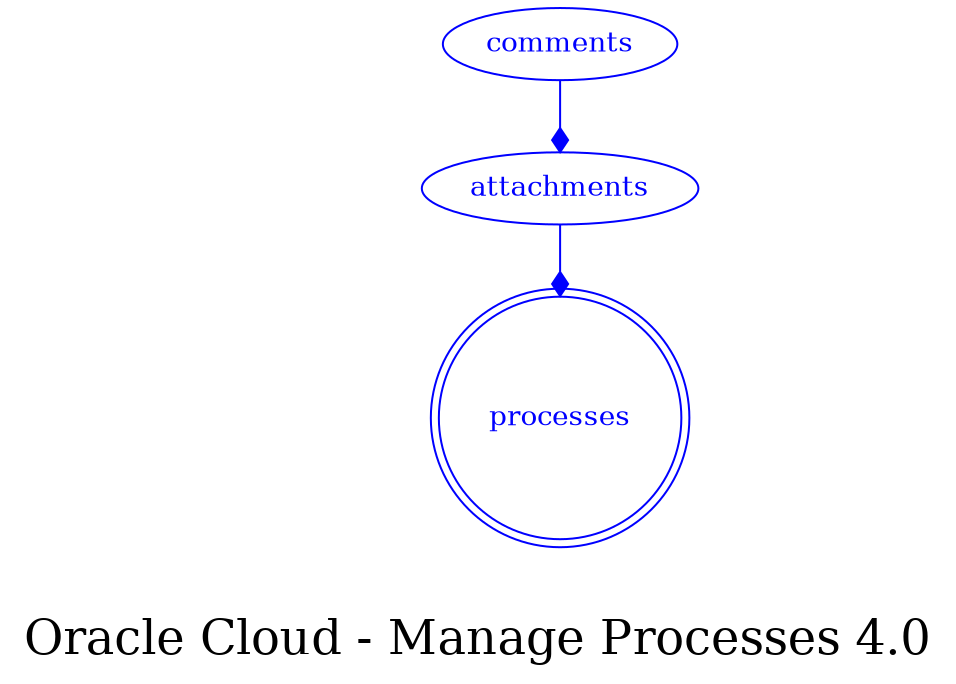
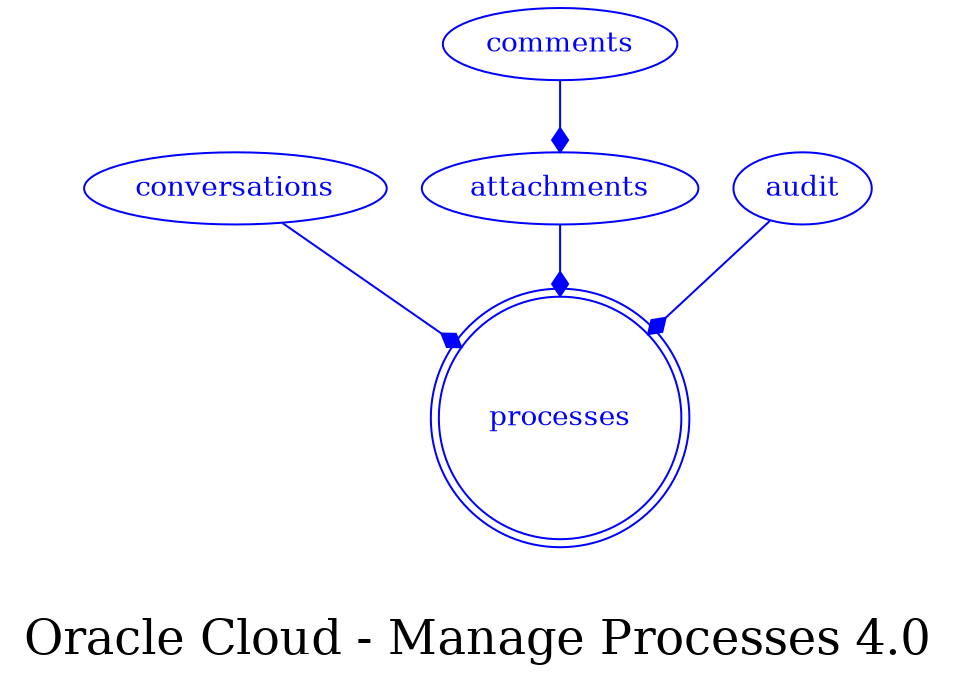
node "conversations": added
node "audit": added
